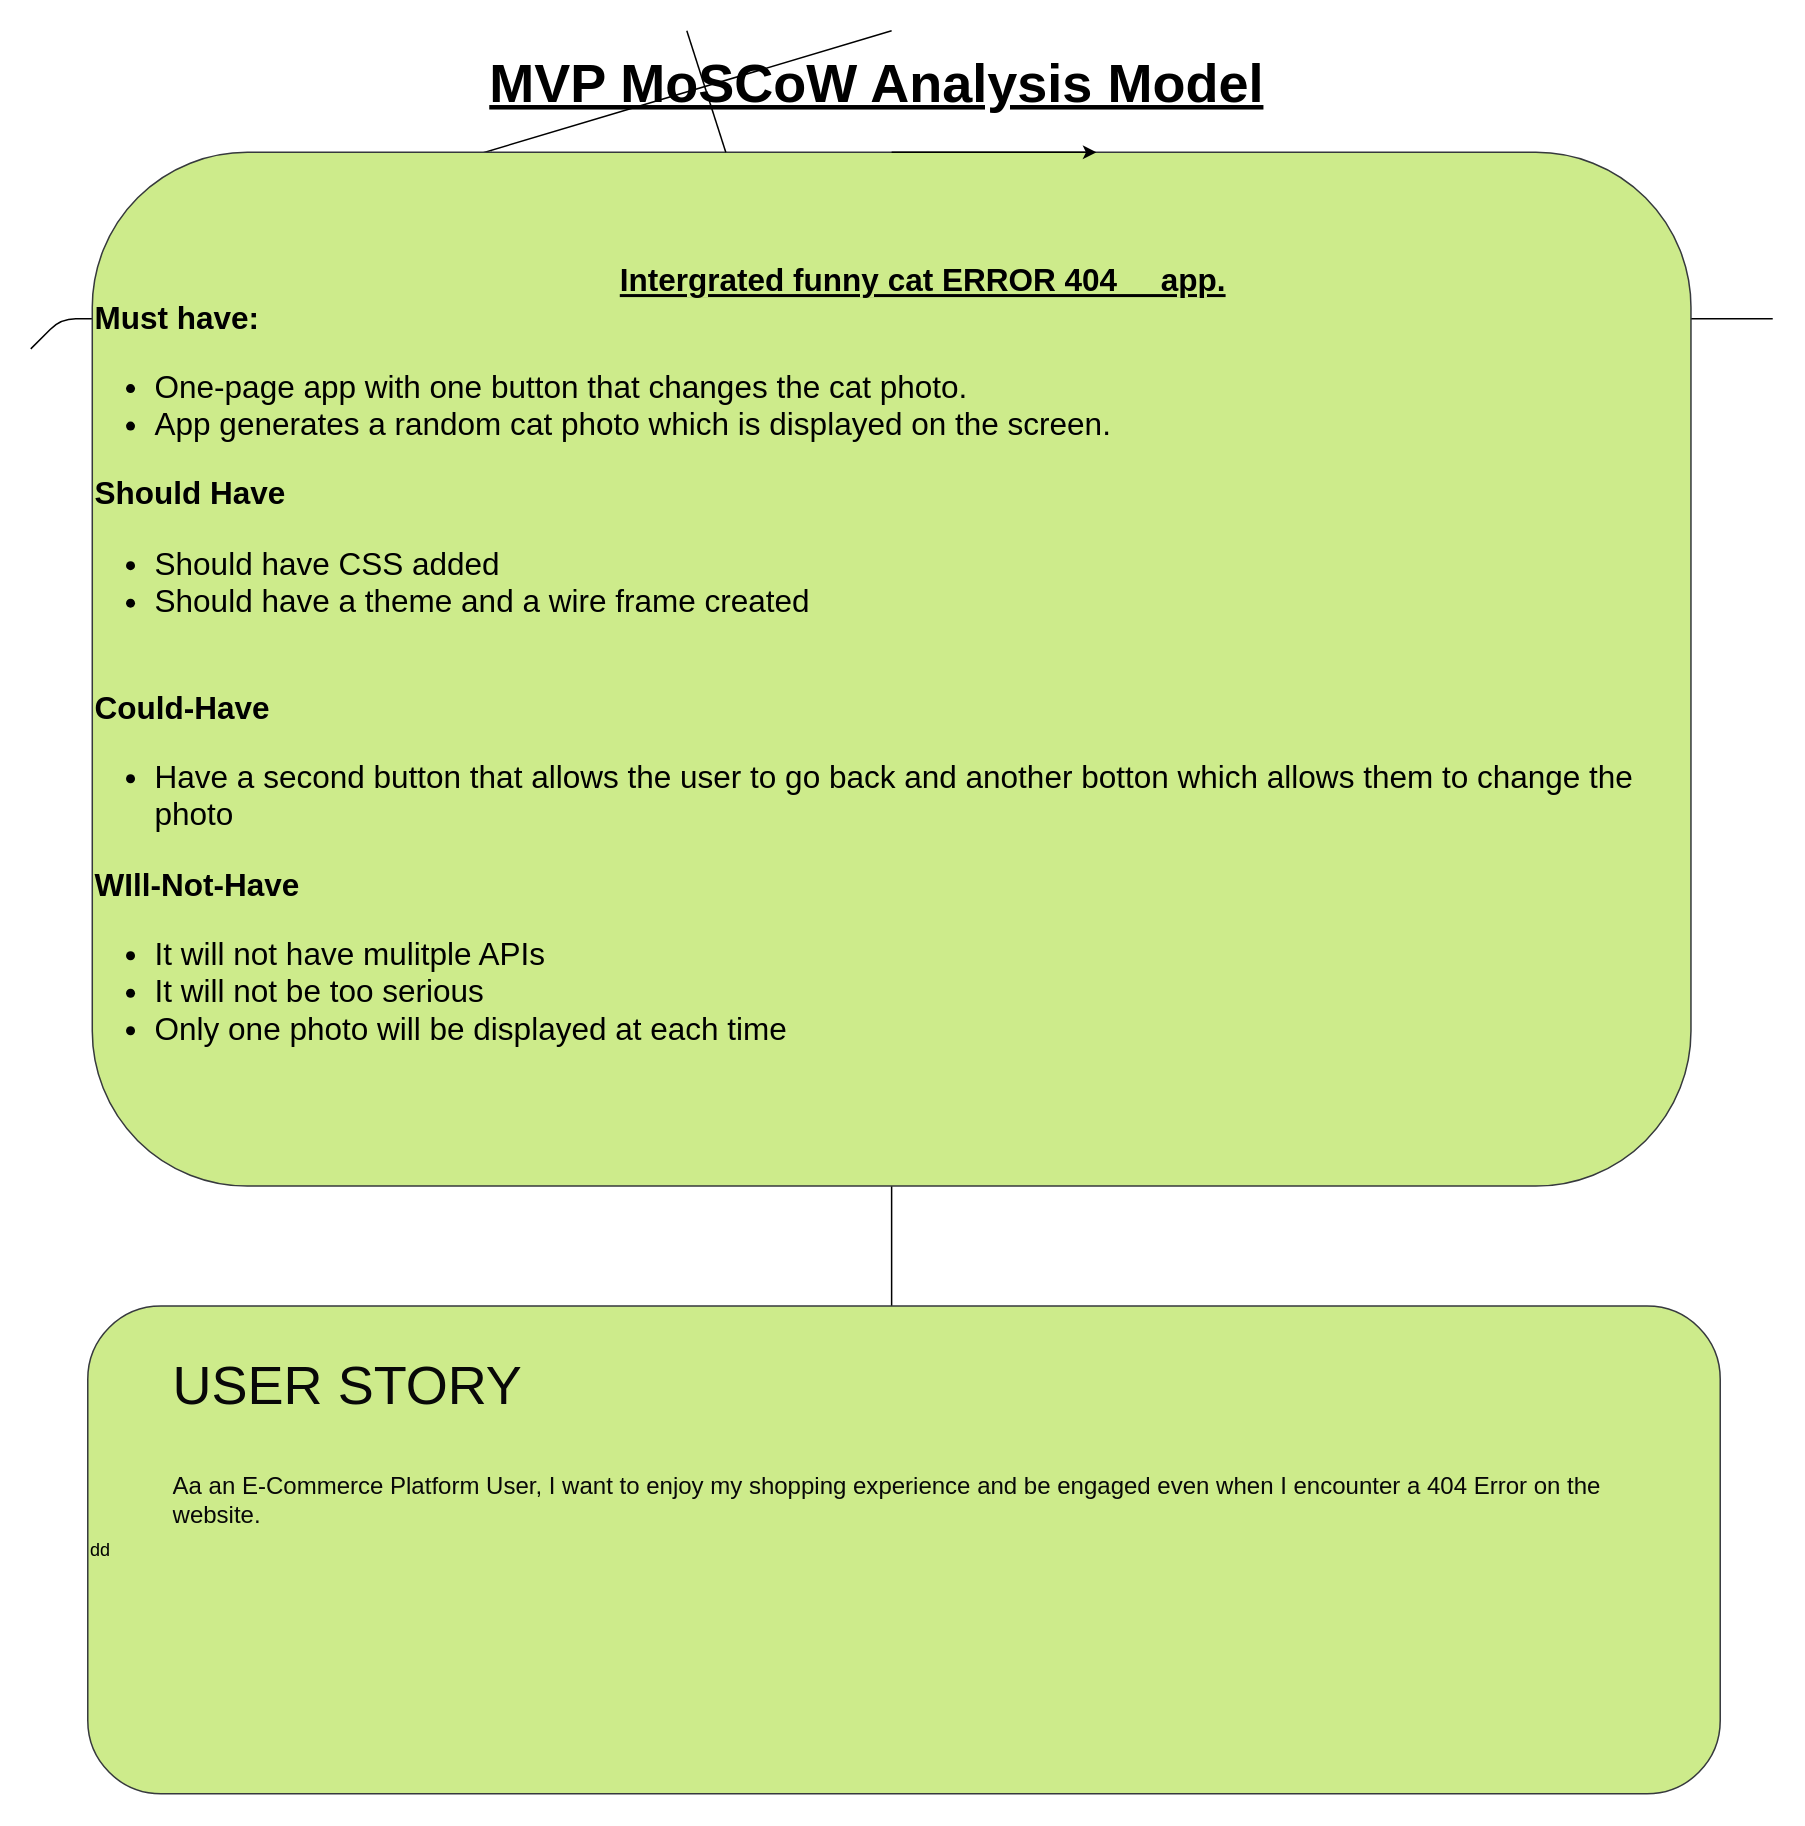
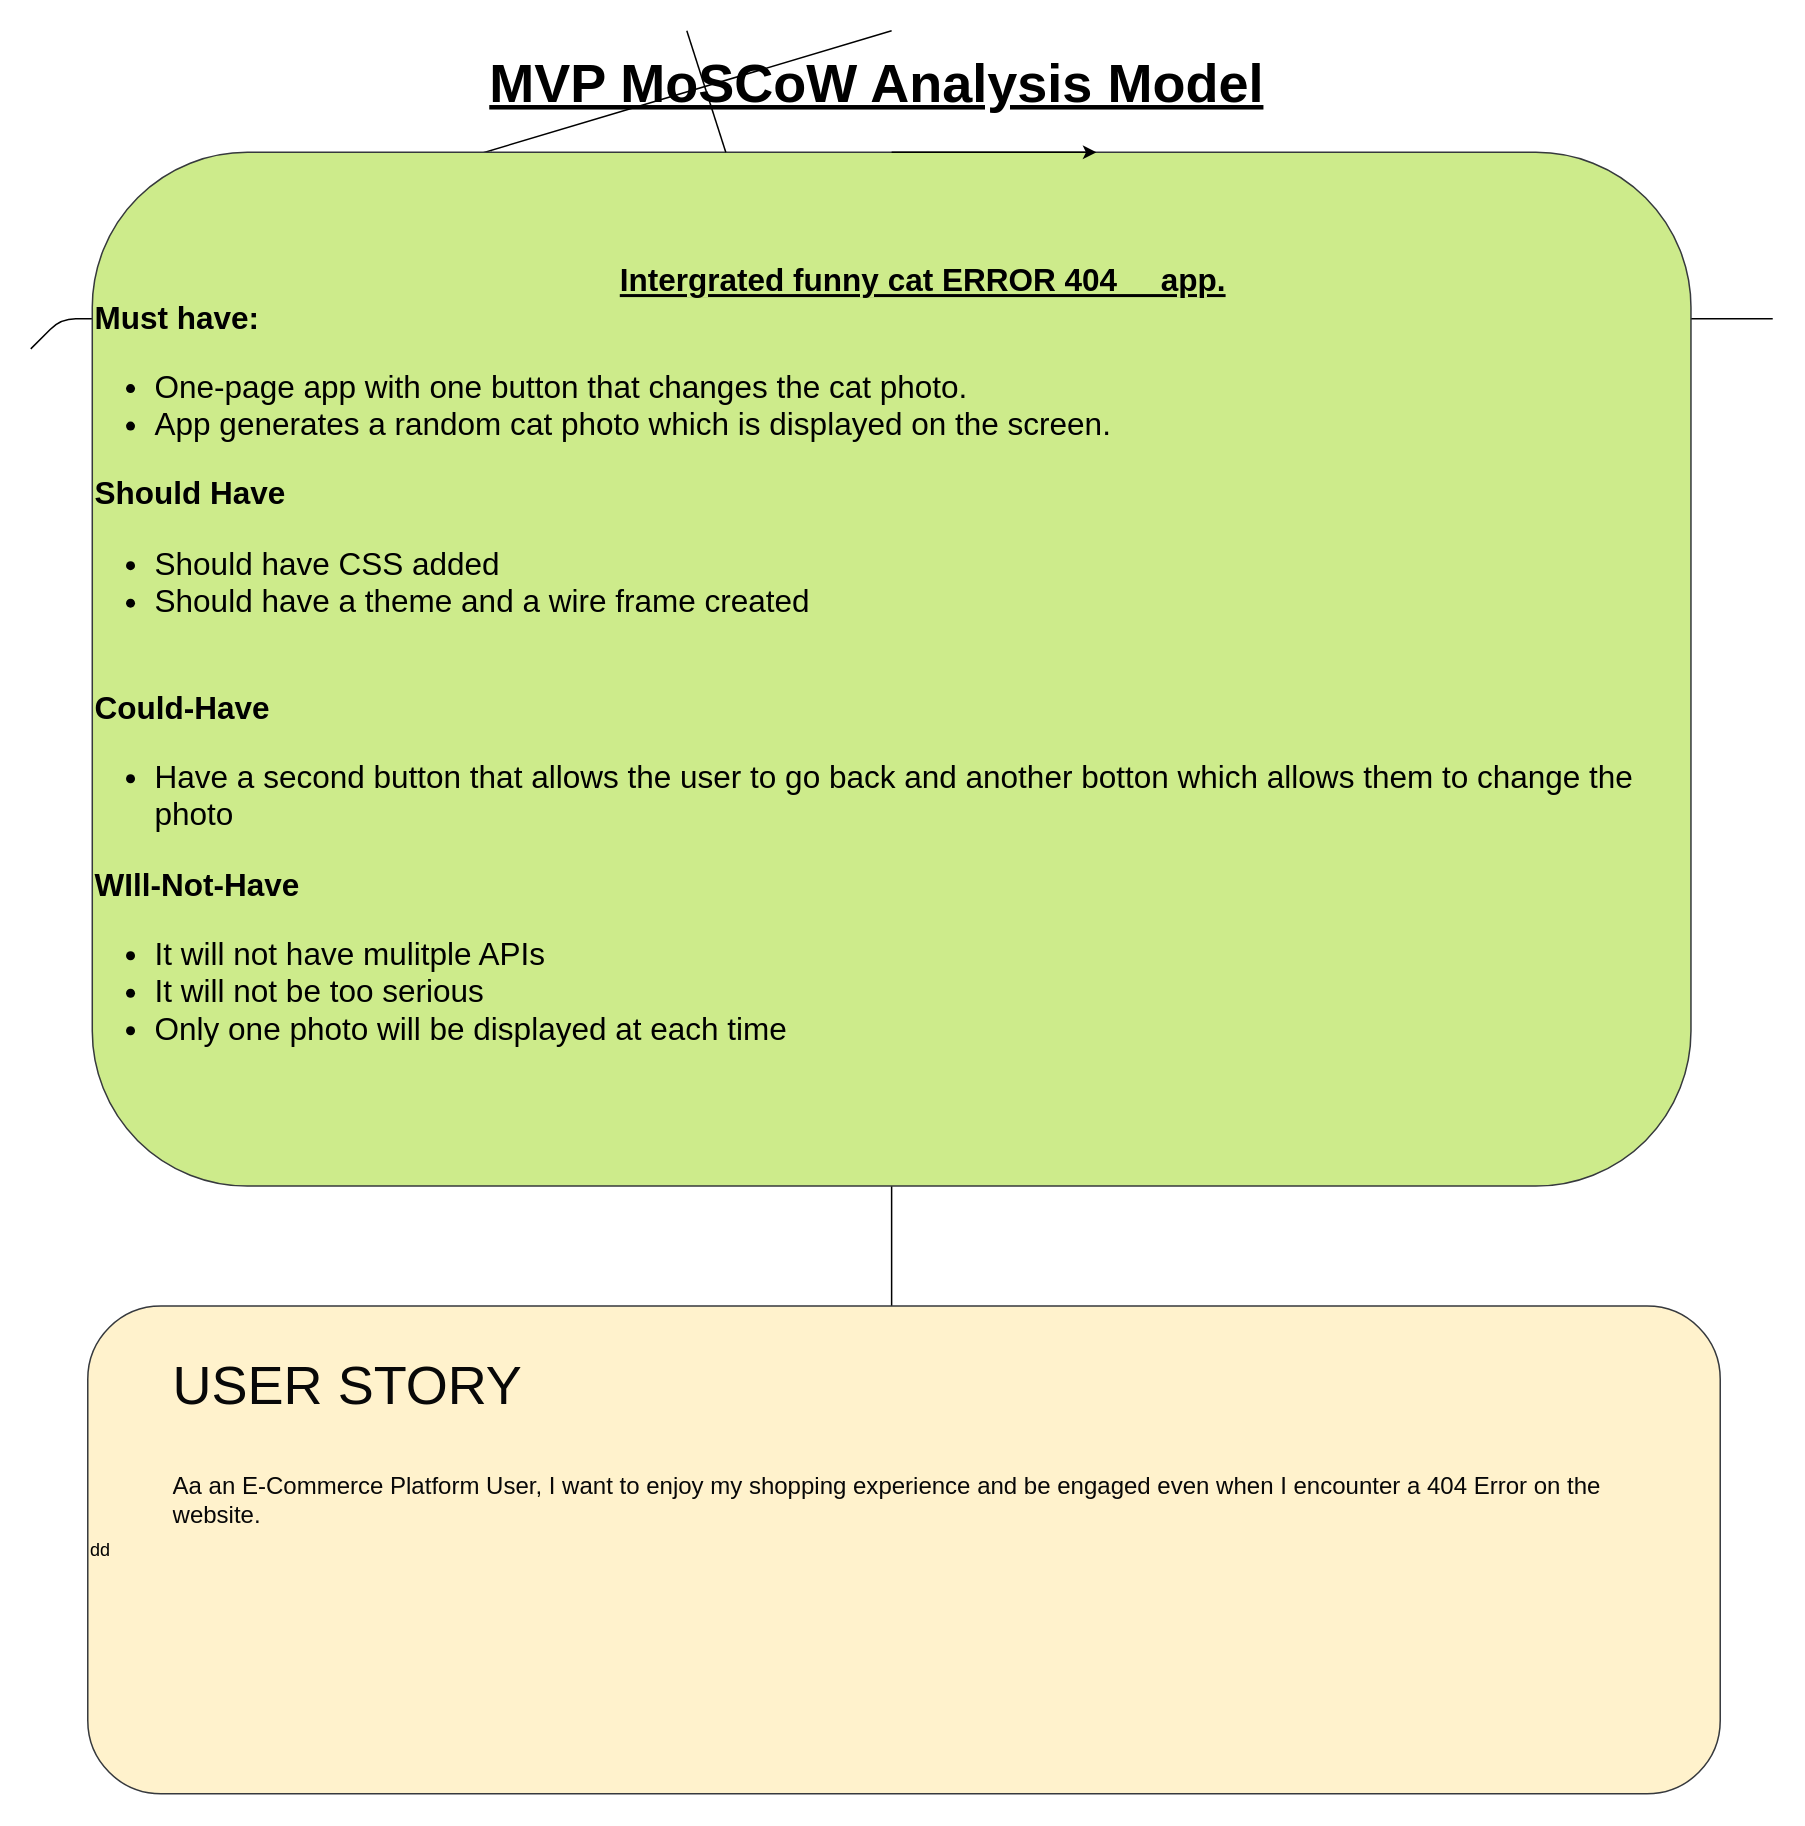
node "dd": fillcolor #cdeb8b -> #fff2cc
